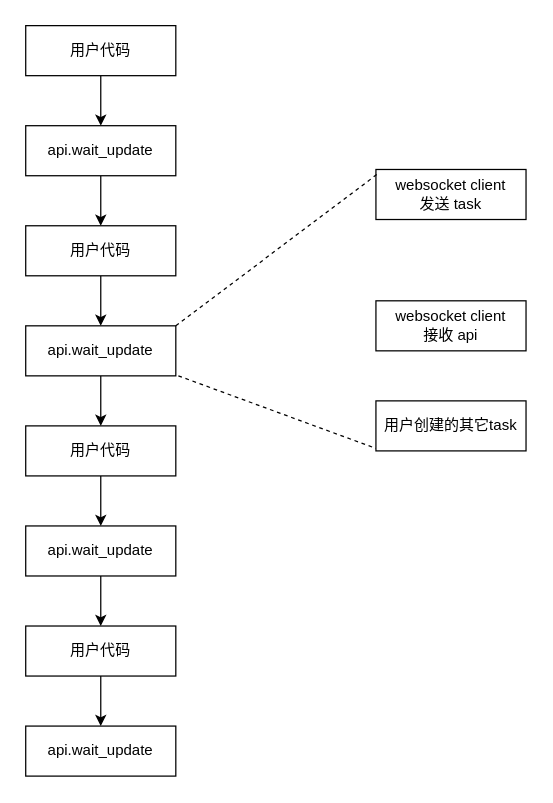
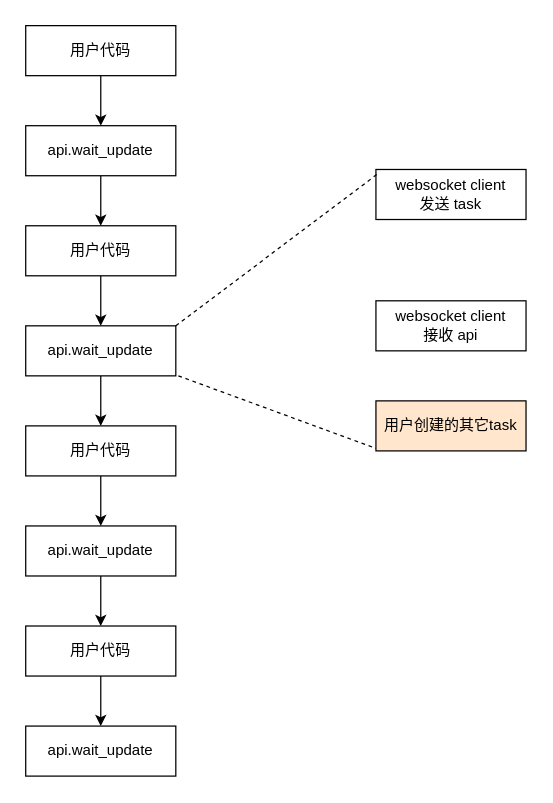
node "用户创建的其它task": fillcolor #ffffff -> #ffe6cc
